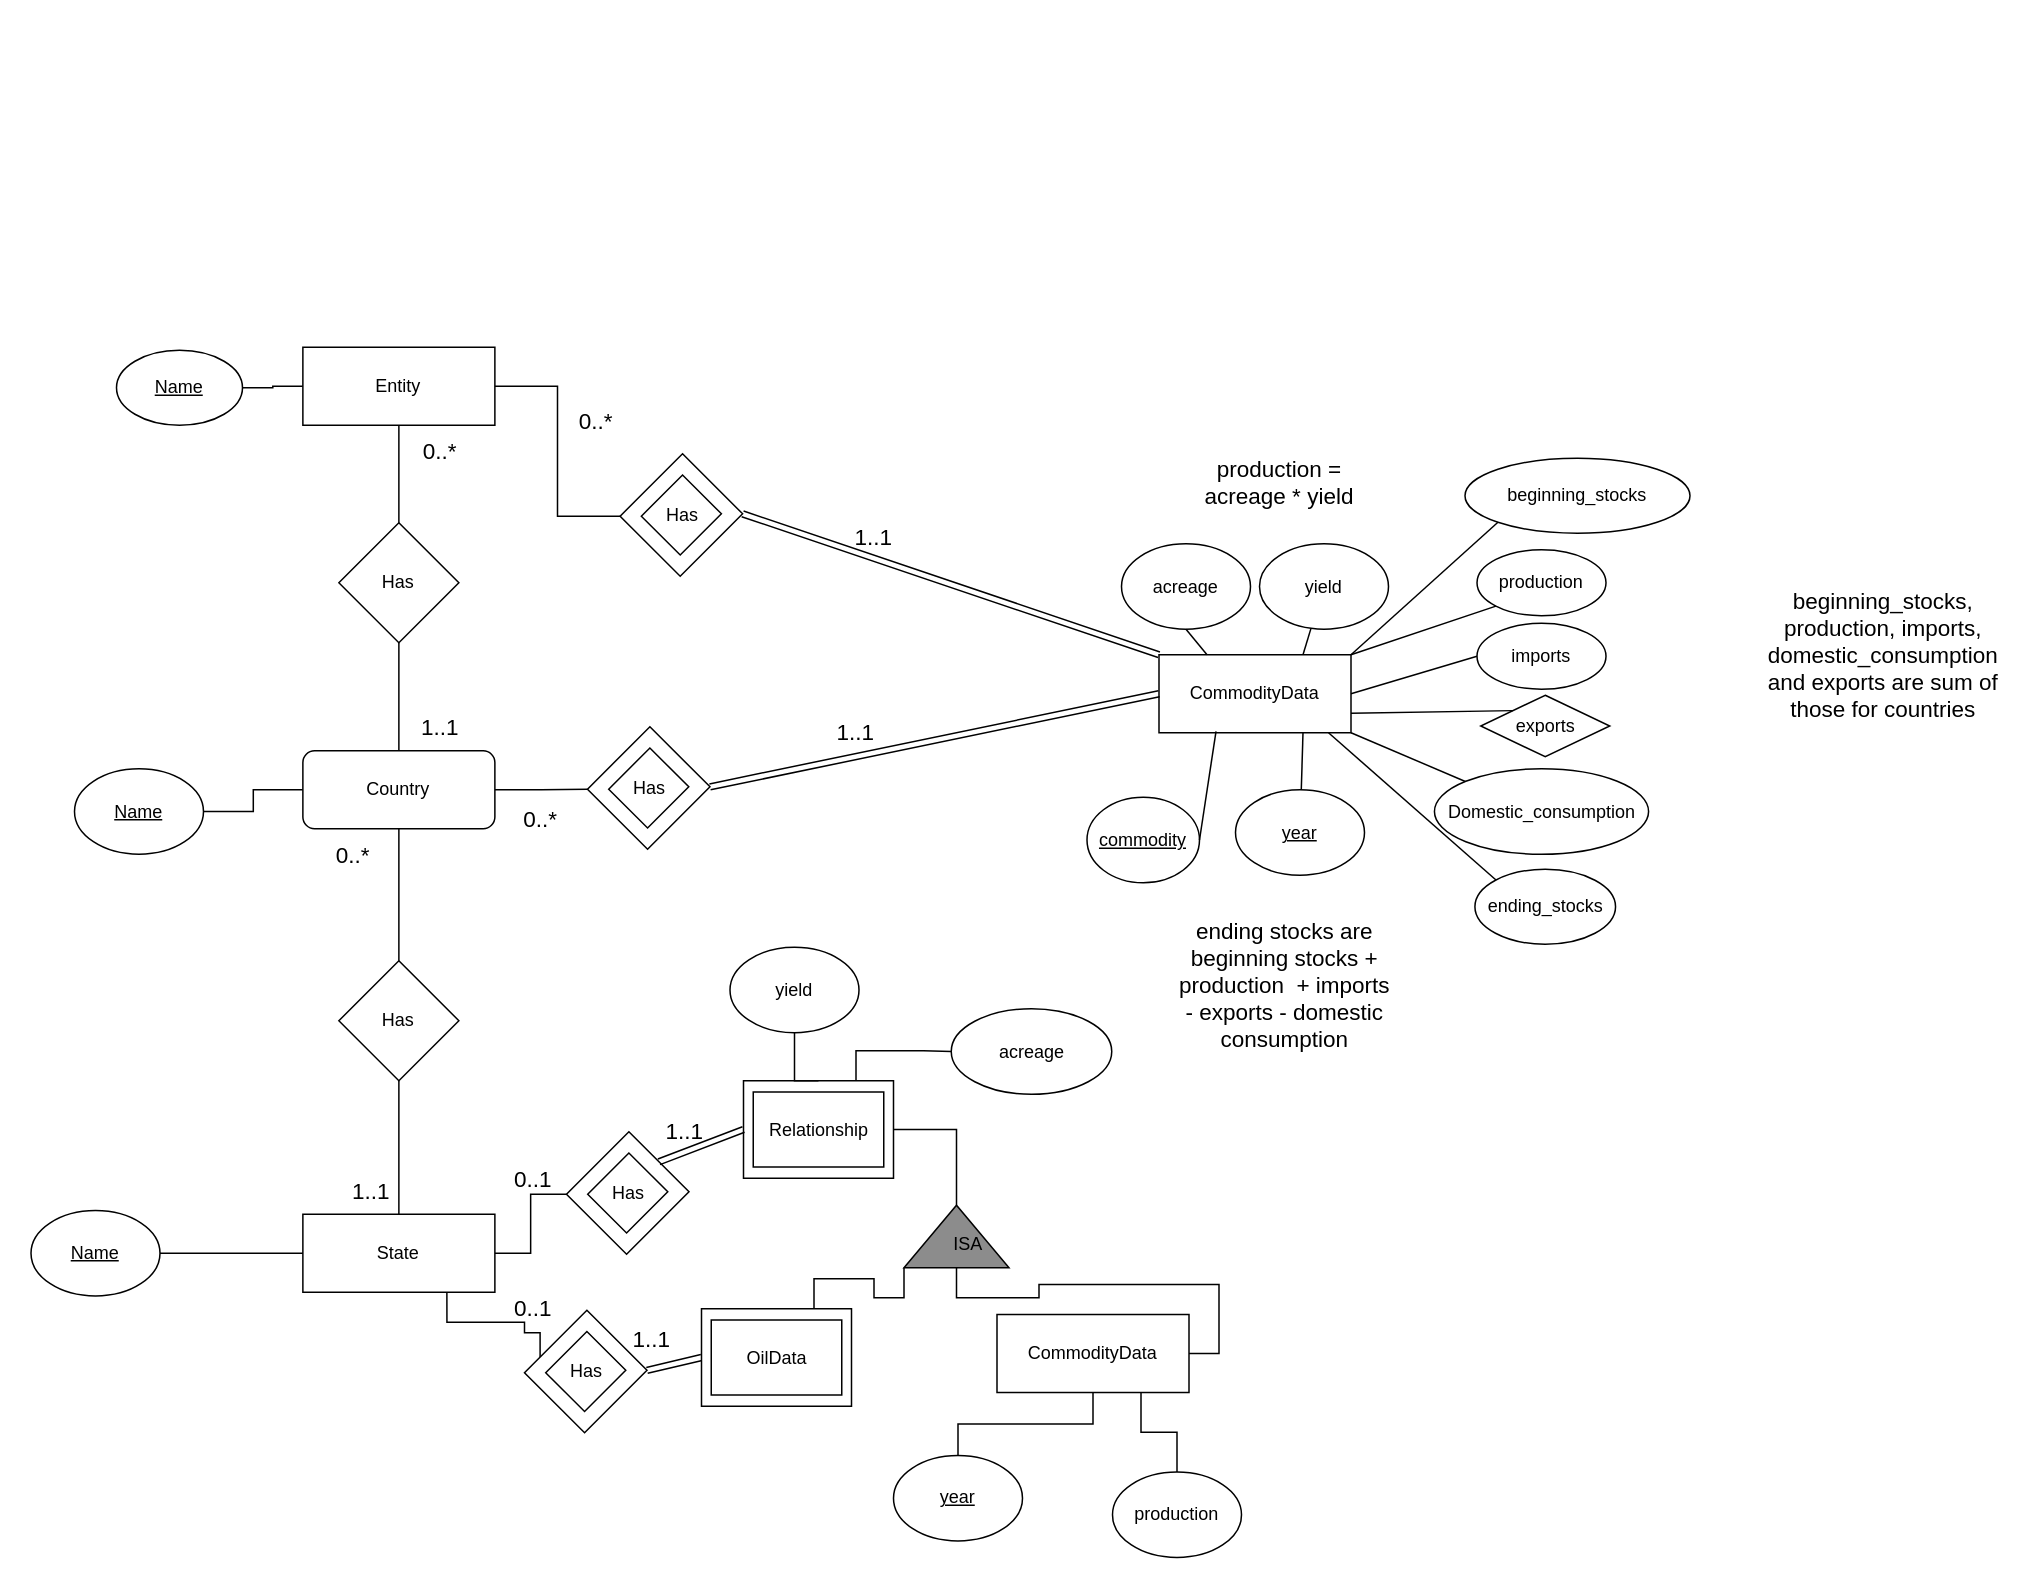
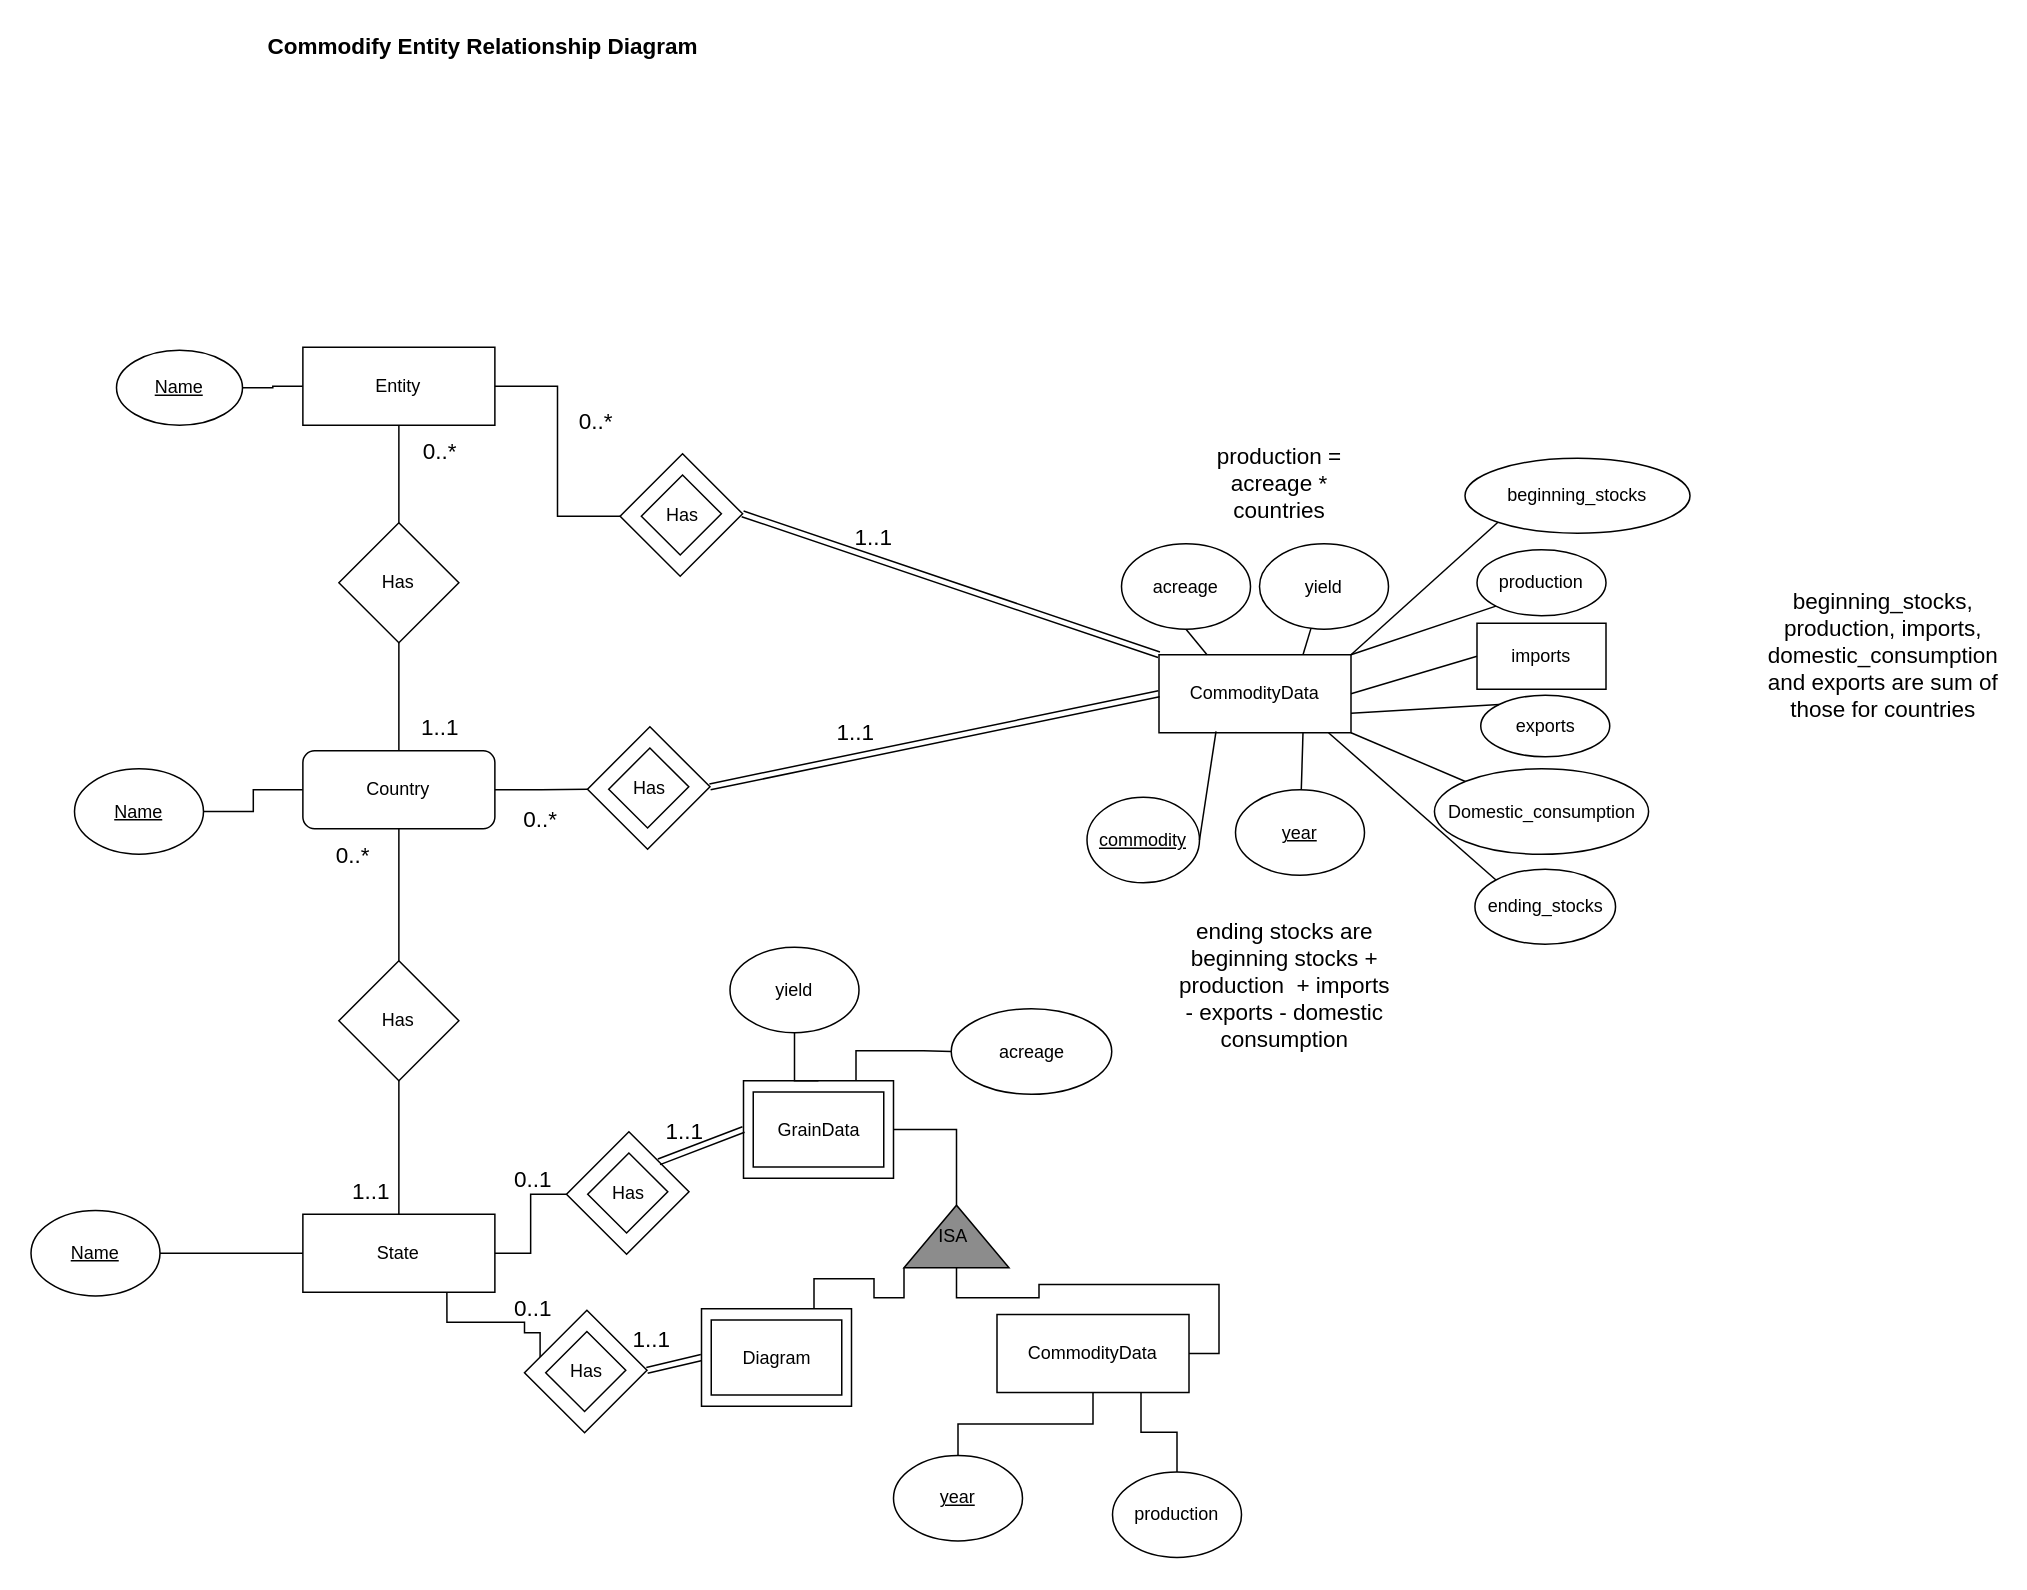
node "Commodify Entity Relationship Diagram": added
node "production = acreage * yield": label "production = acreage * yield" -> "production = acreage * countries"
node "imports": shape ellipse -> rectangle
node "exports": shape diamond -> ellipse
node "Relationship": label "Relationship" -> "GrainData"
node "ISA": moved (968, 1244) -> (953, 1237)
node "OilData": label "OilData" -> "Diagram"
